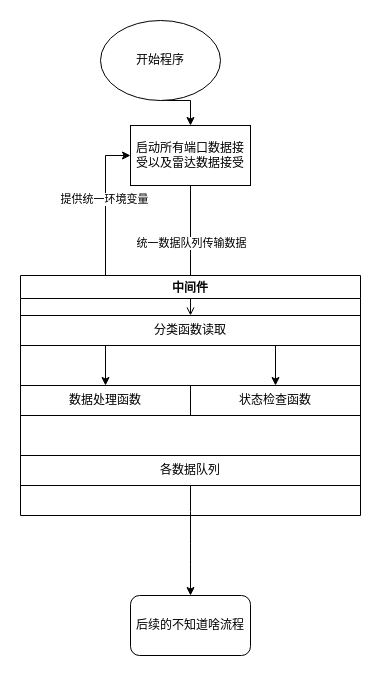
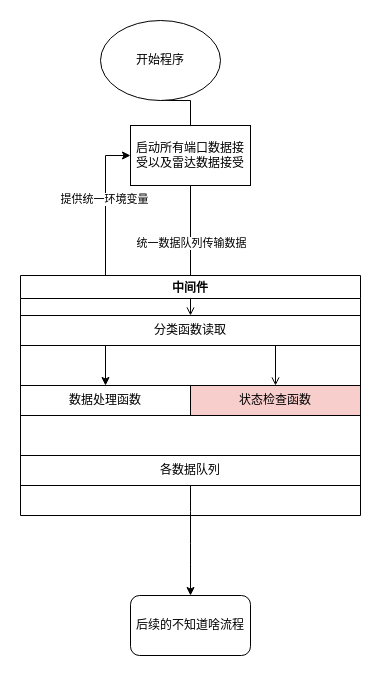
edge "开始程序" -> "启动所有端口数据接受以及雷达数据接受": arrowhead classic -> none
edge "分类函数读取" -> "状态检查函数": arrowhead classic -> open
node "状态检查函数": fillcolor #ffffff -> #f8cecc
